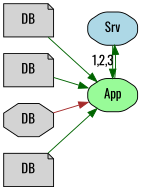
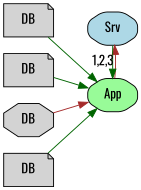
edge "App" -> "Srv": color darkgreen -> brown
